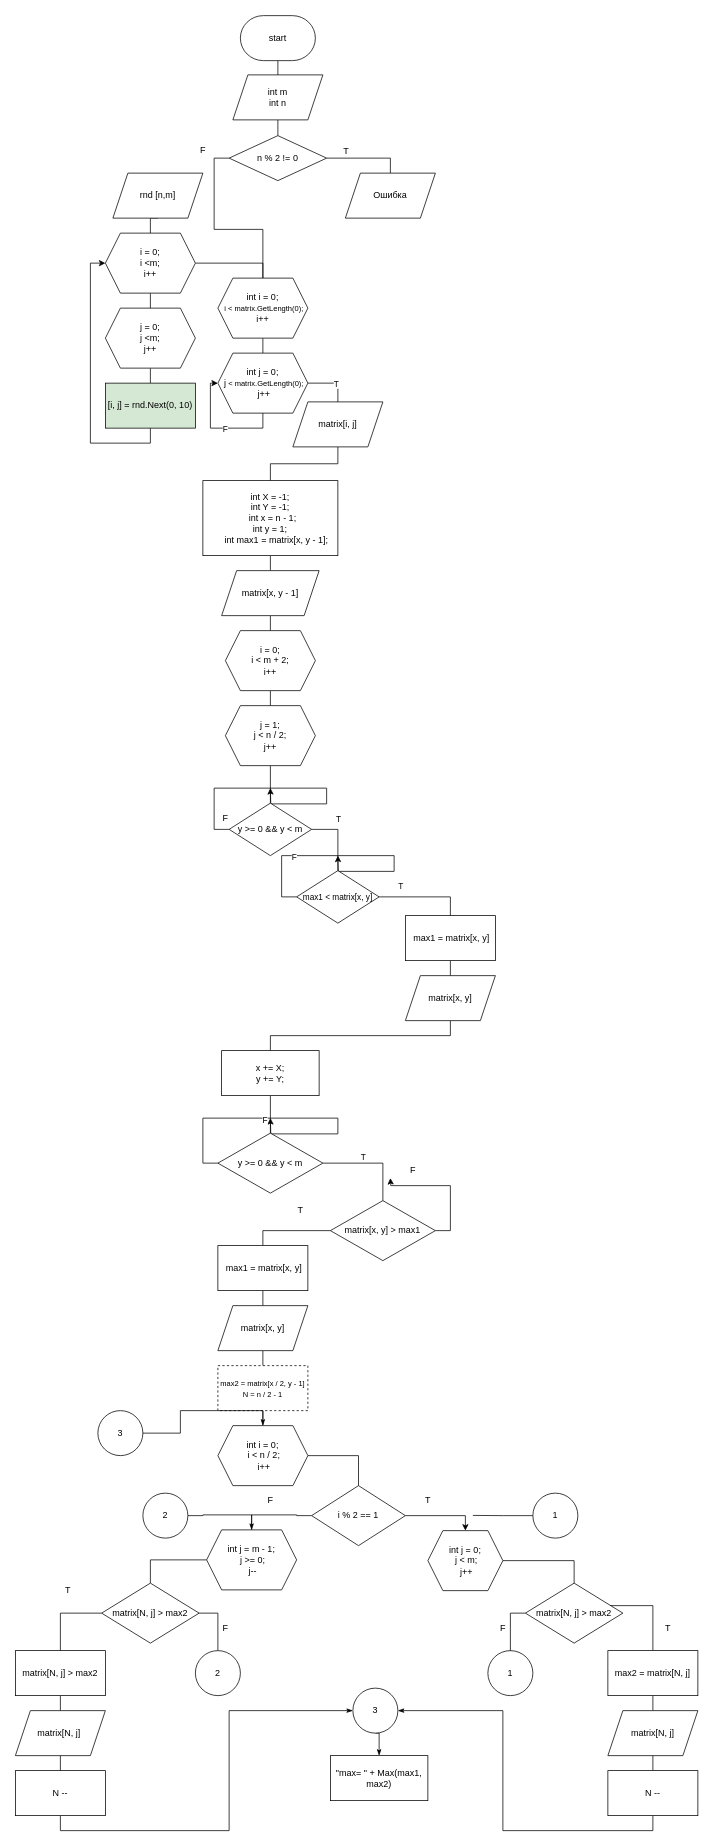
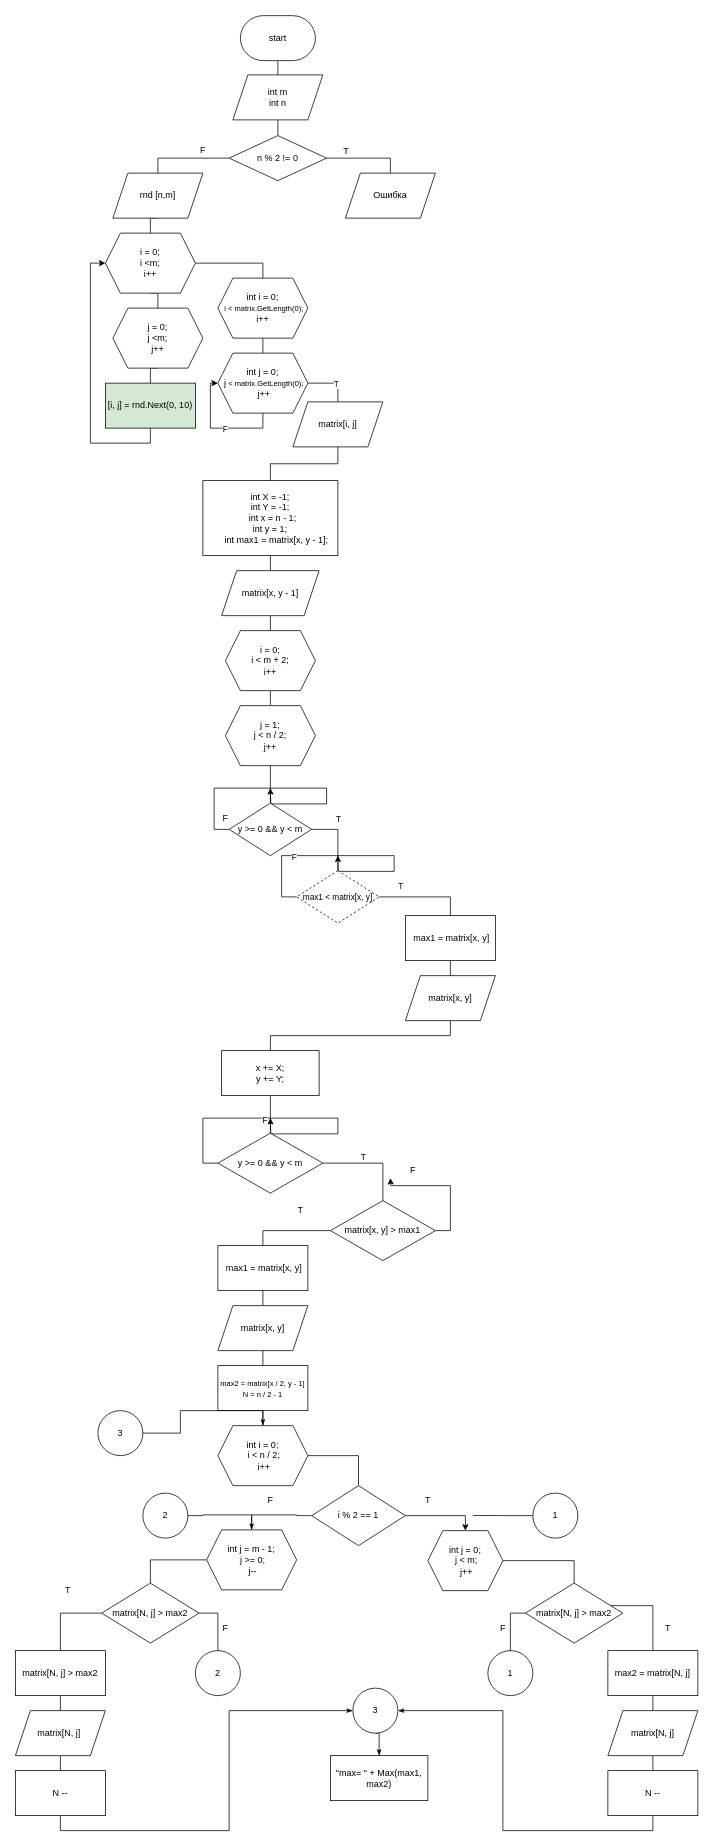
edge "n % 2 != 0" -- "int i = 0; i < matrix.GetLength(0); i++": now "n % 2 != 0" -- "rnd [n,m]"
node "j = 0; j <m; j++": moved (150, 338) -> (158, 338)
node "max1 < matrix[x, y]": style solid -> dashed
node "max2 = matrix[x / 2, y - 1] N = n / 2 - 1": style dashed -> solid
